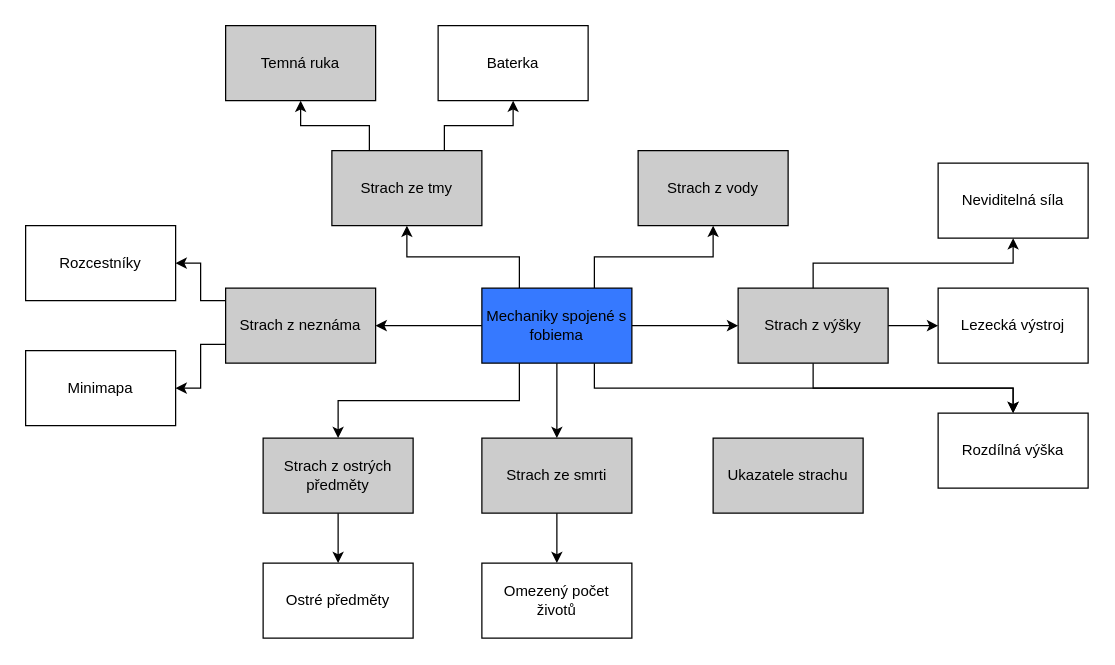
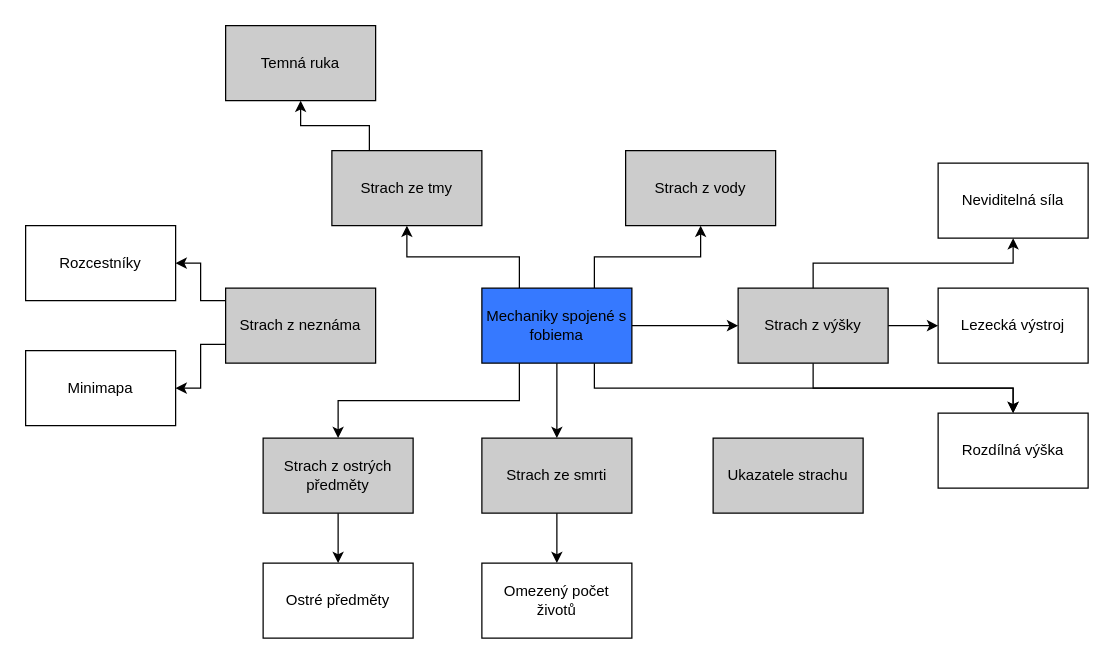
node "Baterka": removed
edge "Strach ze tmy" -> "Baterka": removed
node "Strach z vody": moved (713, 188) -> (701, 188)
edge "Mechaniky spojené s fobiema" -> "Strach z neznáma": removed
